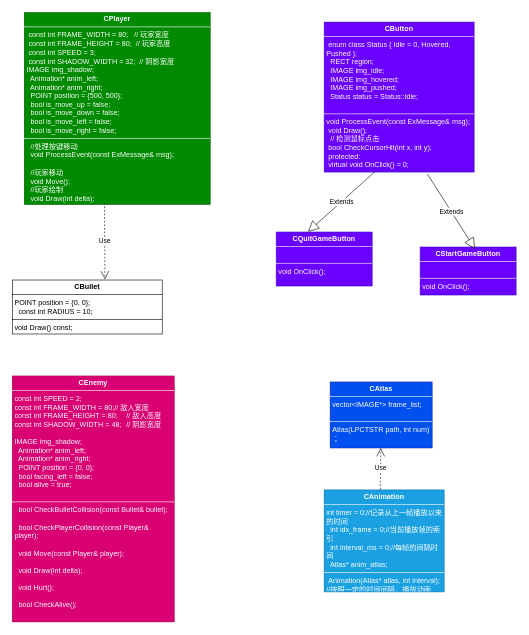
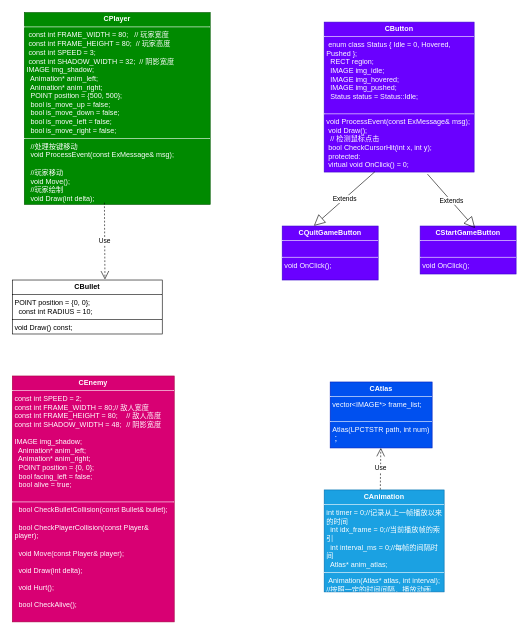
node "CQuitGameButton void OnClick();": moved (324, 259) -> (330, 253)
node "CStartGameButton void OnClick();": moved (468, 271) -> (468, 250)
